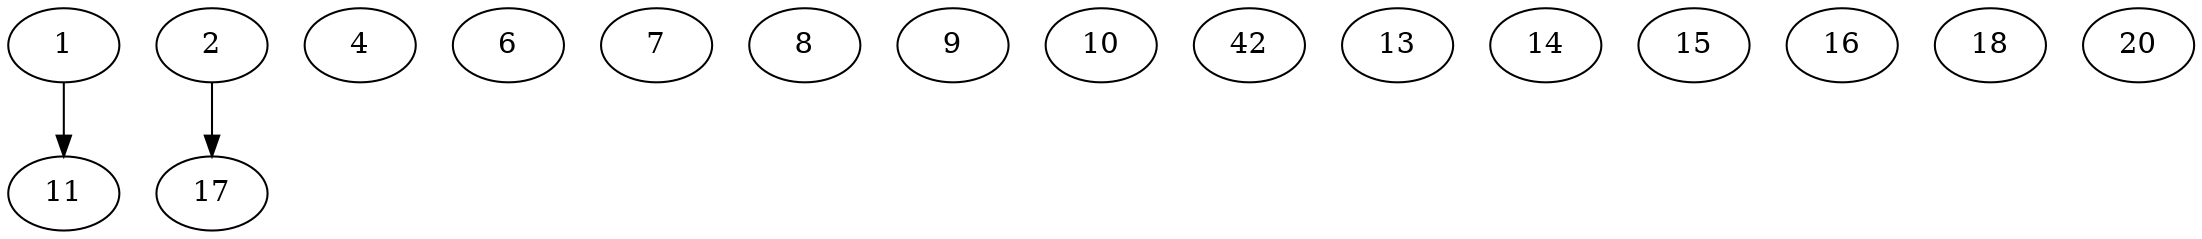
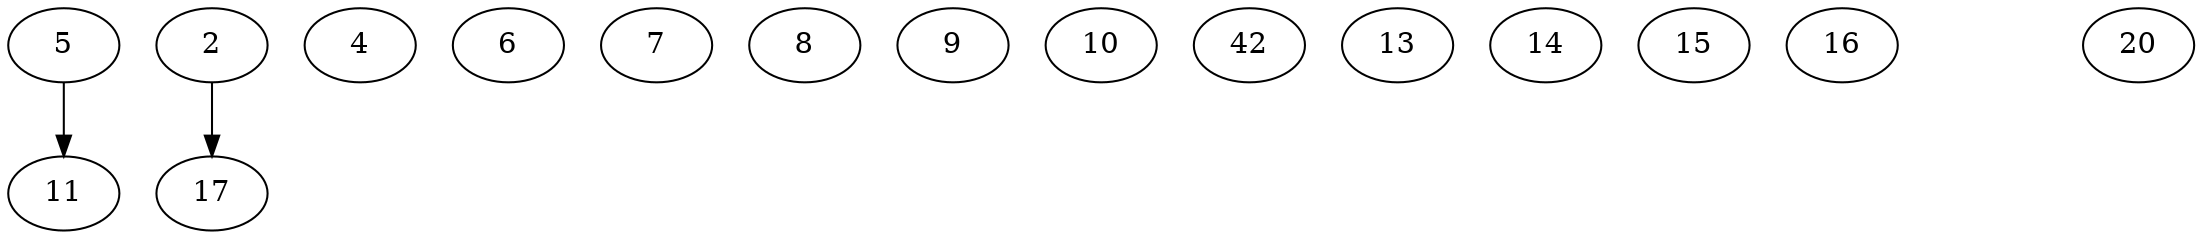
node "1": label "1" -> "5"
node "18": removed
